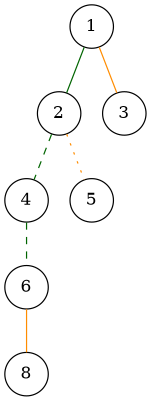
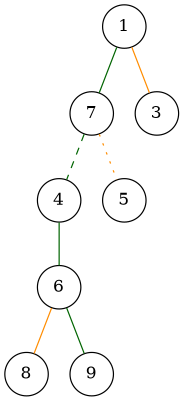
node "2": label "2" -> "7"
edge "4" -- "6": style dashed -> solid
node "9": added
